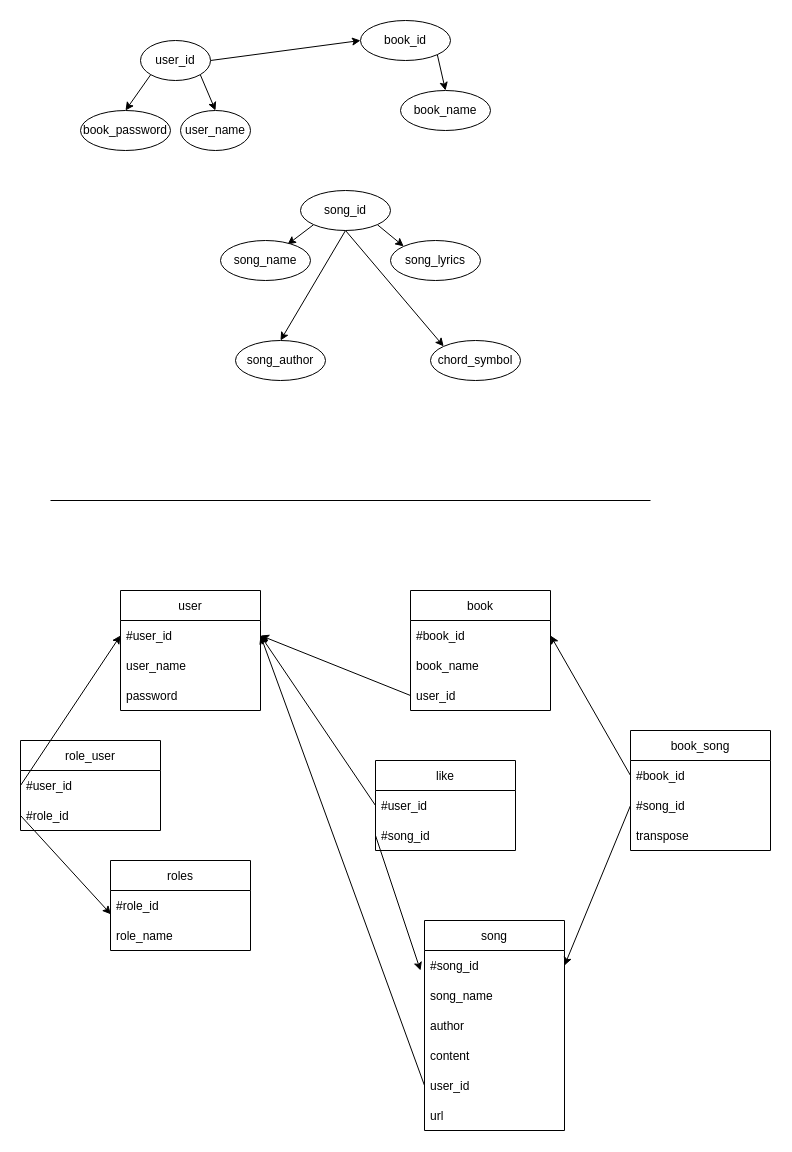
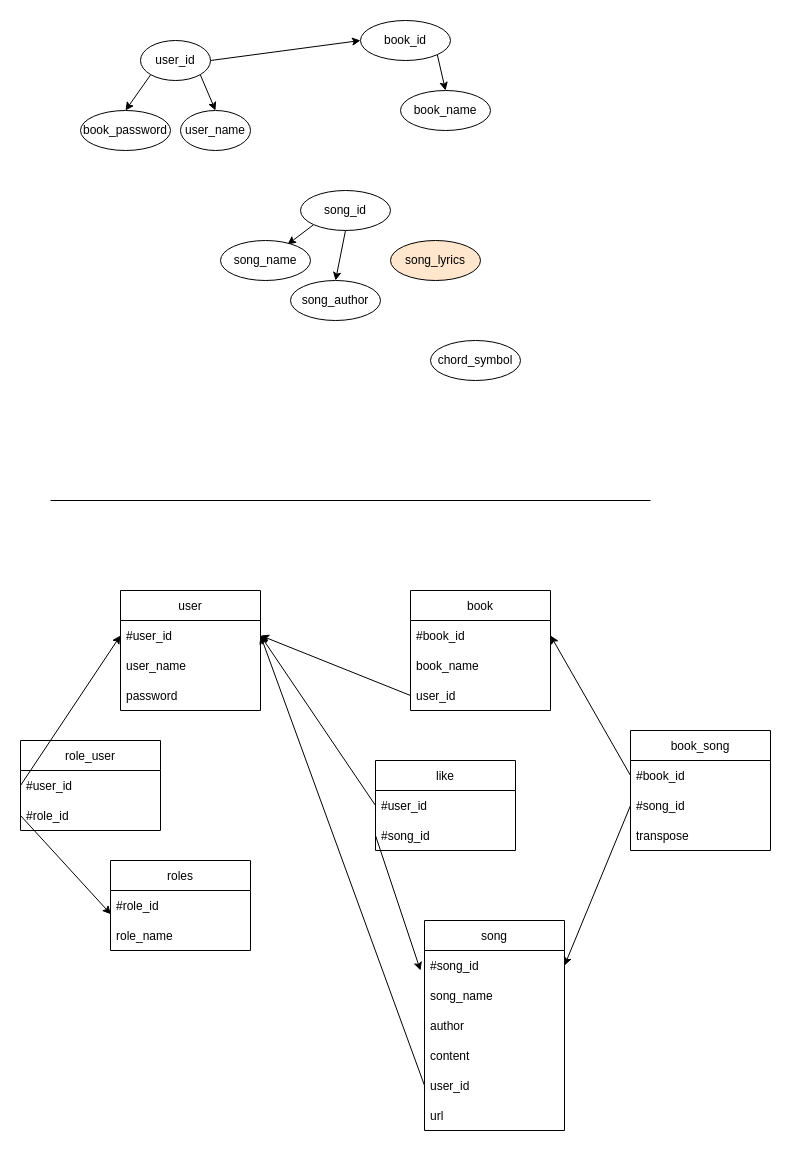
edge "song_id" -> "song_lyrics": removed
node "song_lyrics": fillcolor #ffffff -> #ffe6cc
edge "song_id" -> "chord_symbol": removed
node "song_author": moved (281, 361) -> (336, 301)
